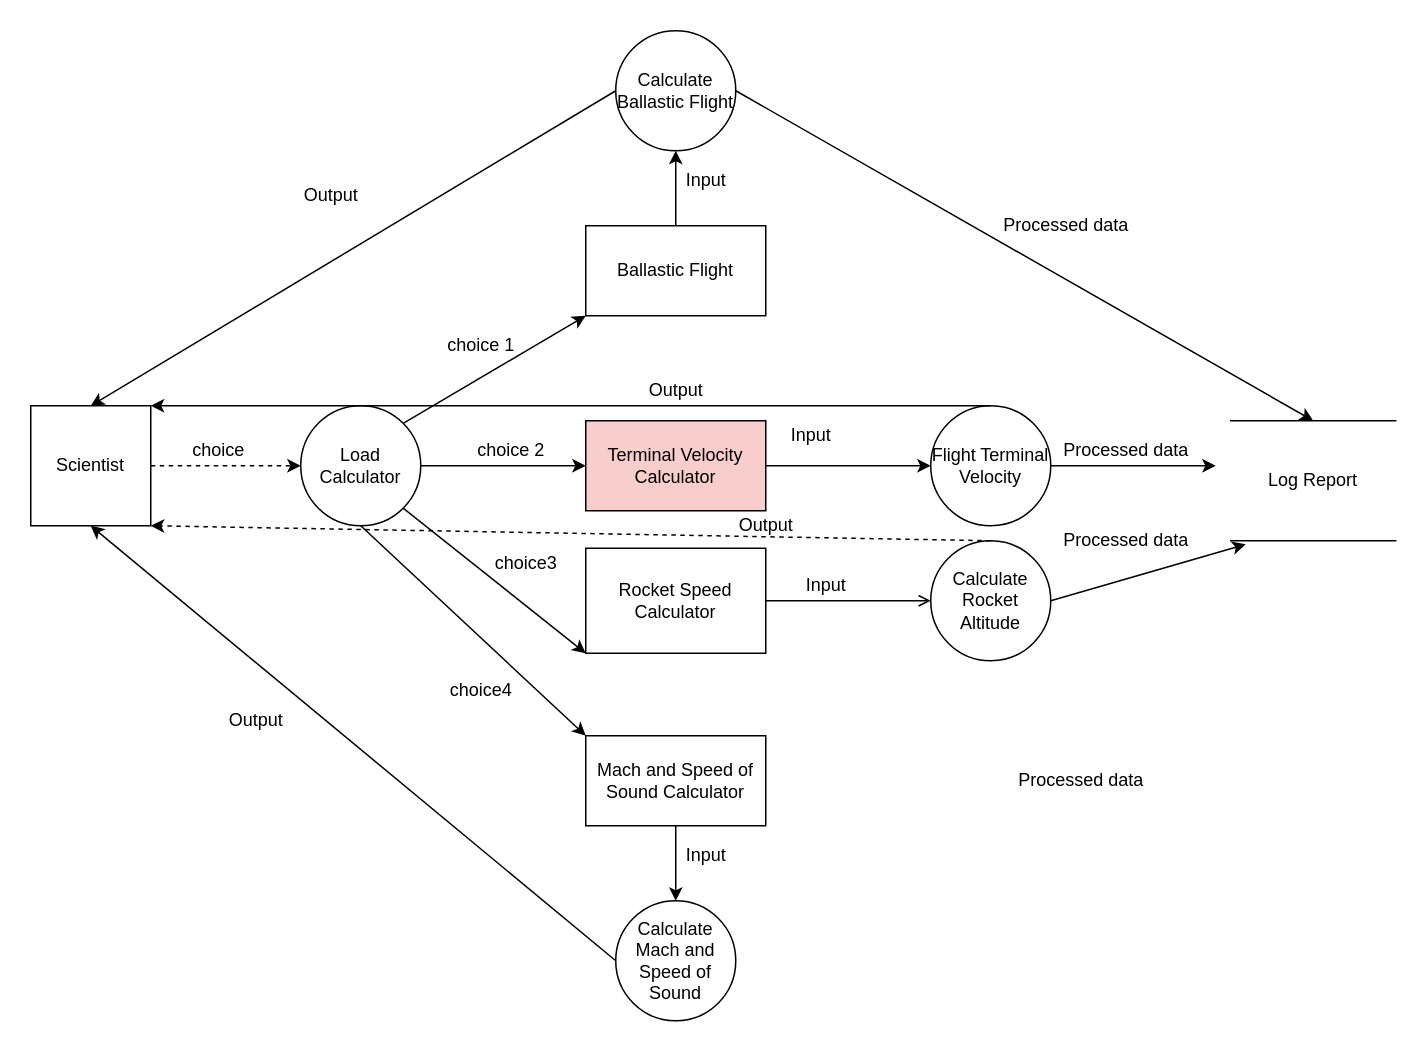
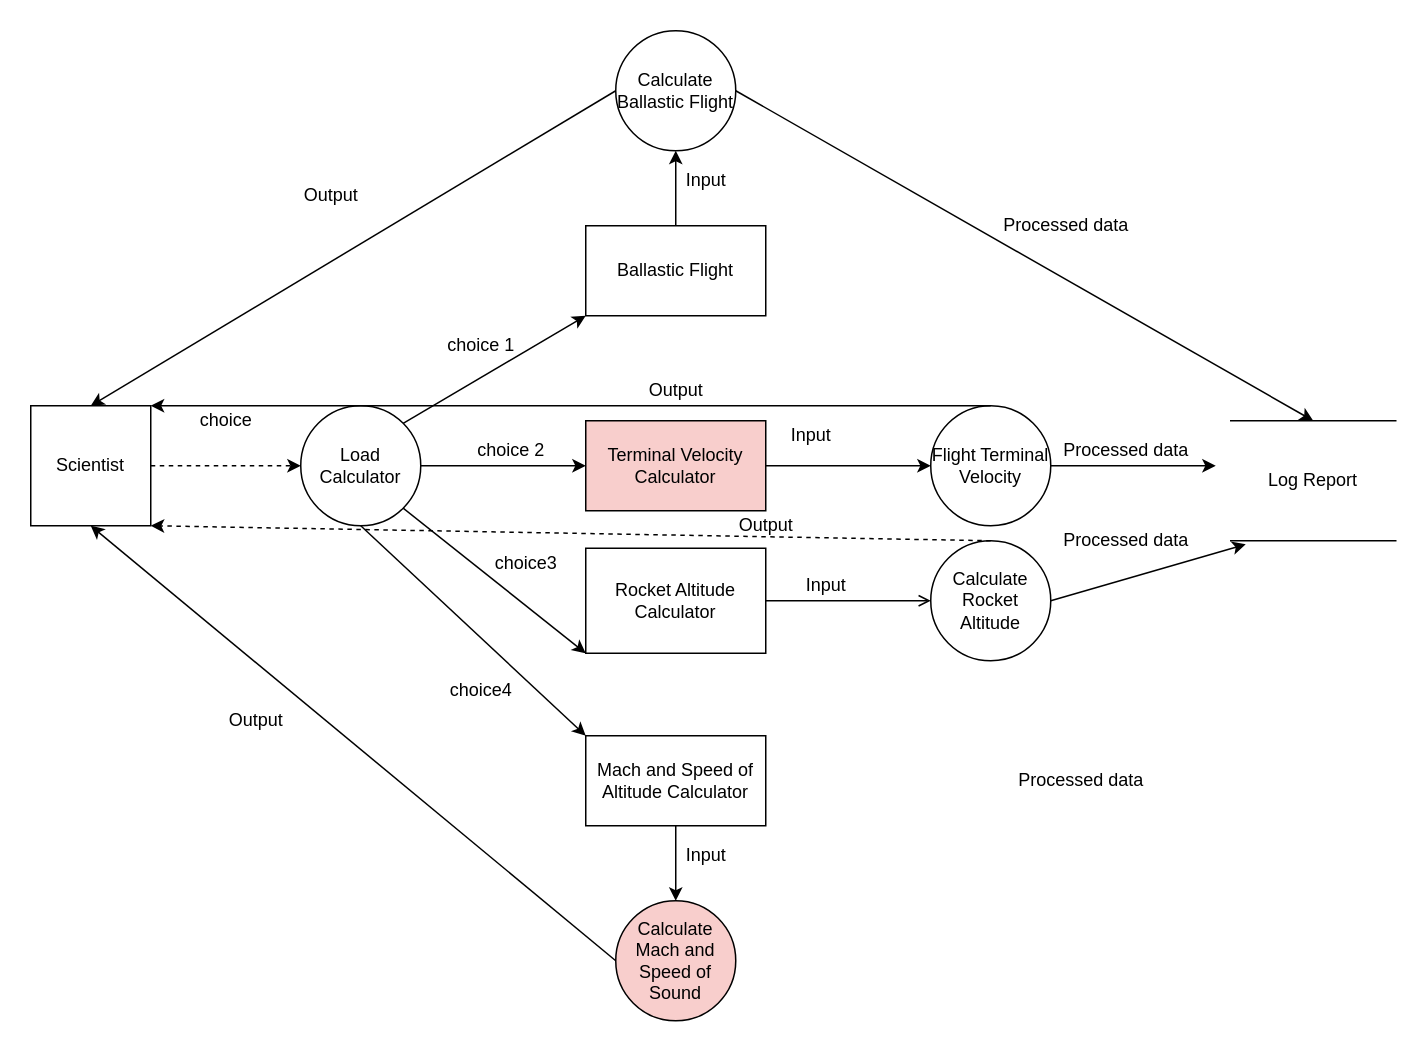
node "choice": moved (218, 451) -> (226, 421)
node "Rocket Speed Calculator": label "Rocket Speed Calculator" -> "Rocket Altitude Calculator"
node "Mach and Speed of Sound Calculator": label "Mach and Speed of Sound Calculator" -> "Mach and Speed of Altitude Calculator"
node "Calculate Mach and Speed of Sound": fillcolor #ffffff -> #f8cecc
